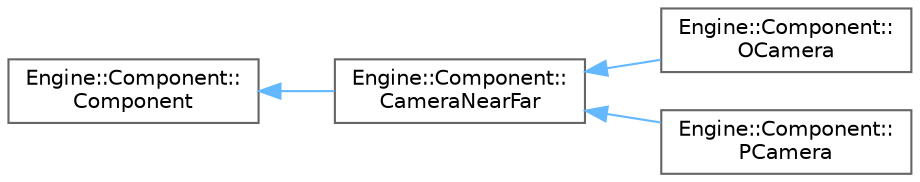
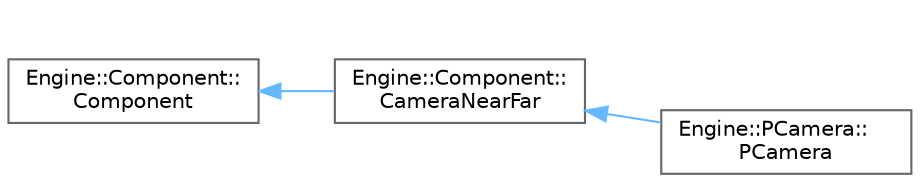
node "Engine::Component:: OCamera": removed
node "Engine::Component:: PCamera": label "Engine::Component:: PCamera" -> "Engine::PCamera:: PCamera"
